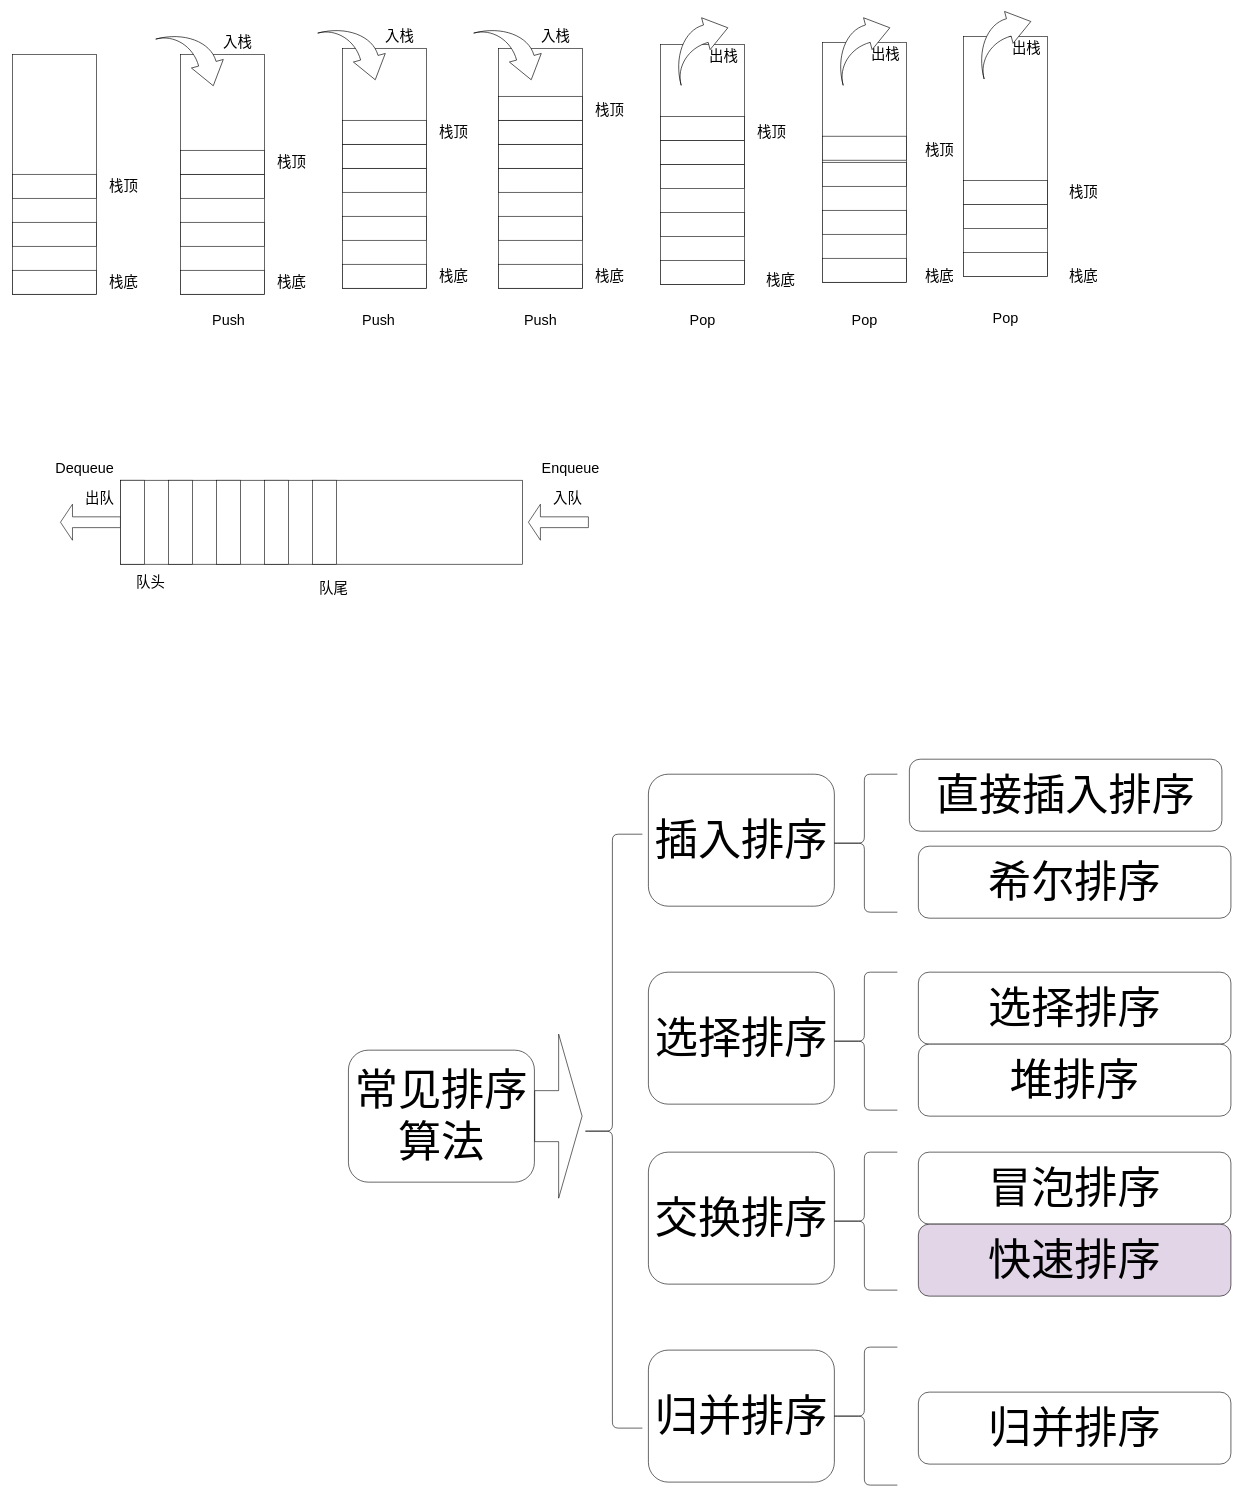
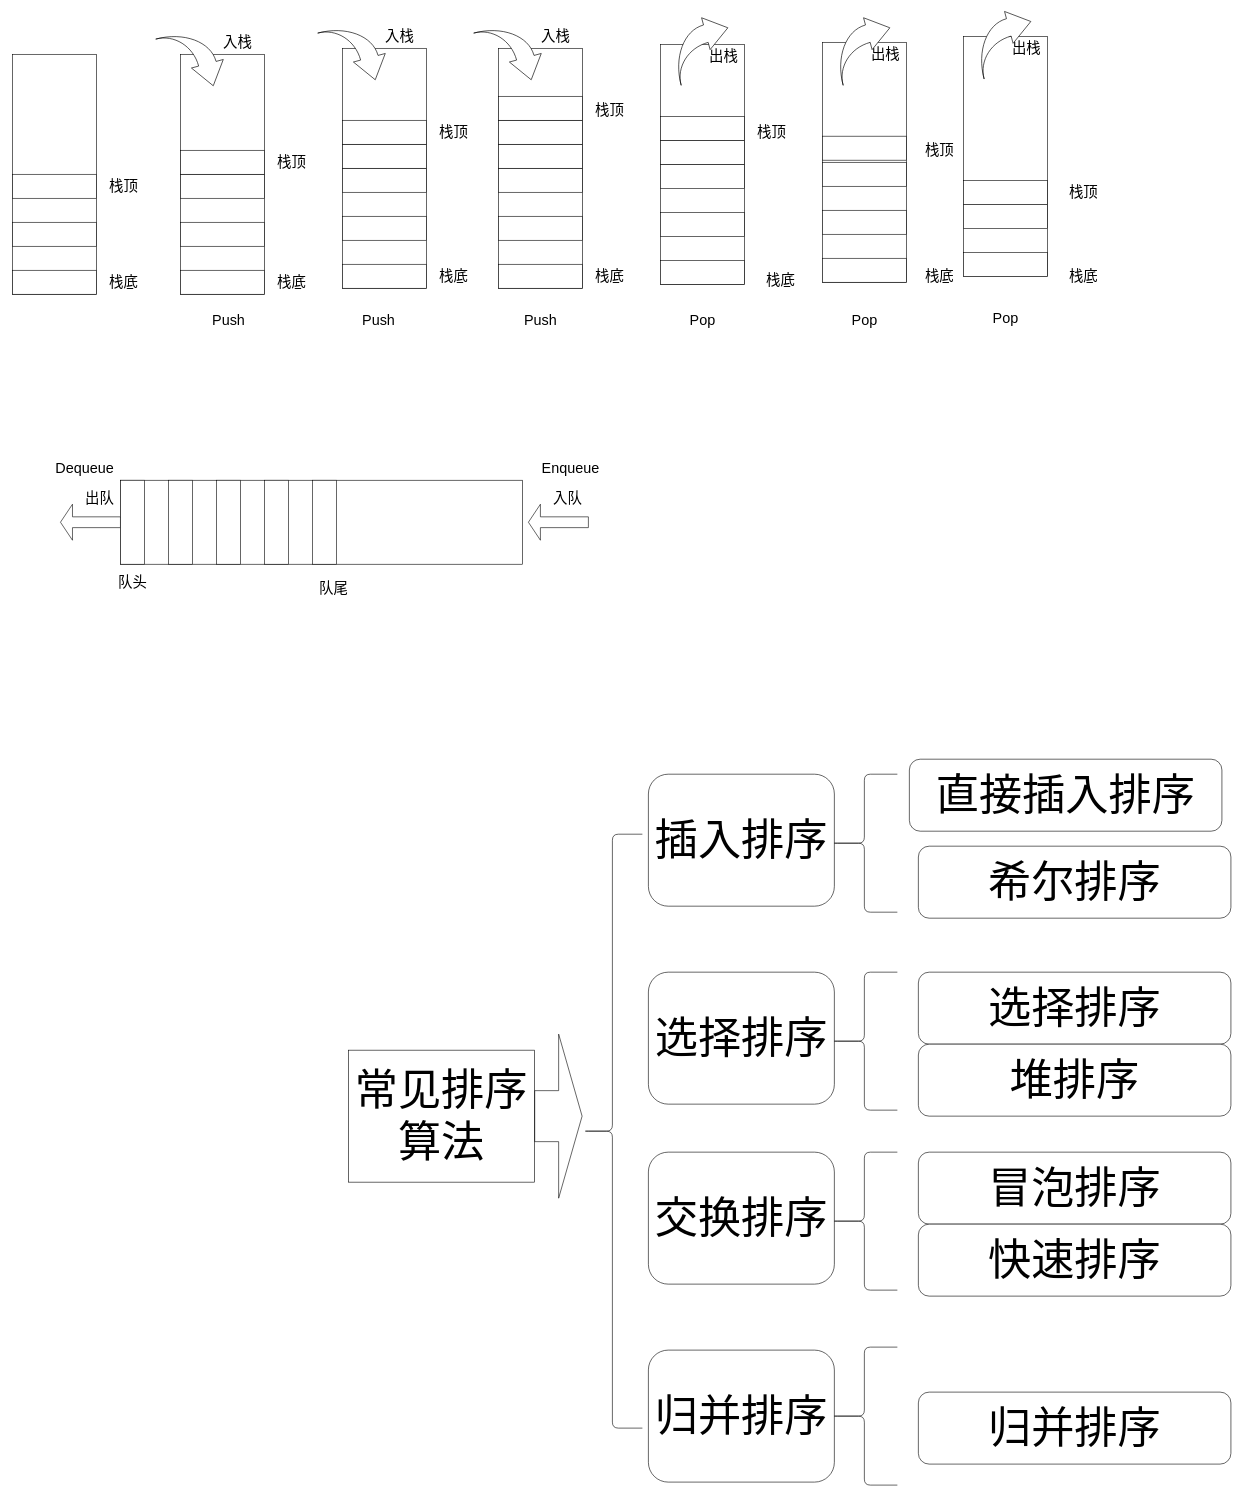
node "队头": moved (150, 582) -> (132, 582)
node "常见排序算法": shape rounded rectangle -> rectangle
node "快速排序": fillcolor #e1d5e7 -> #ffffff
